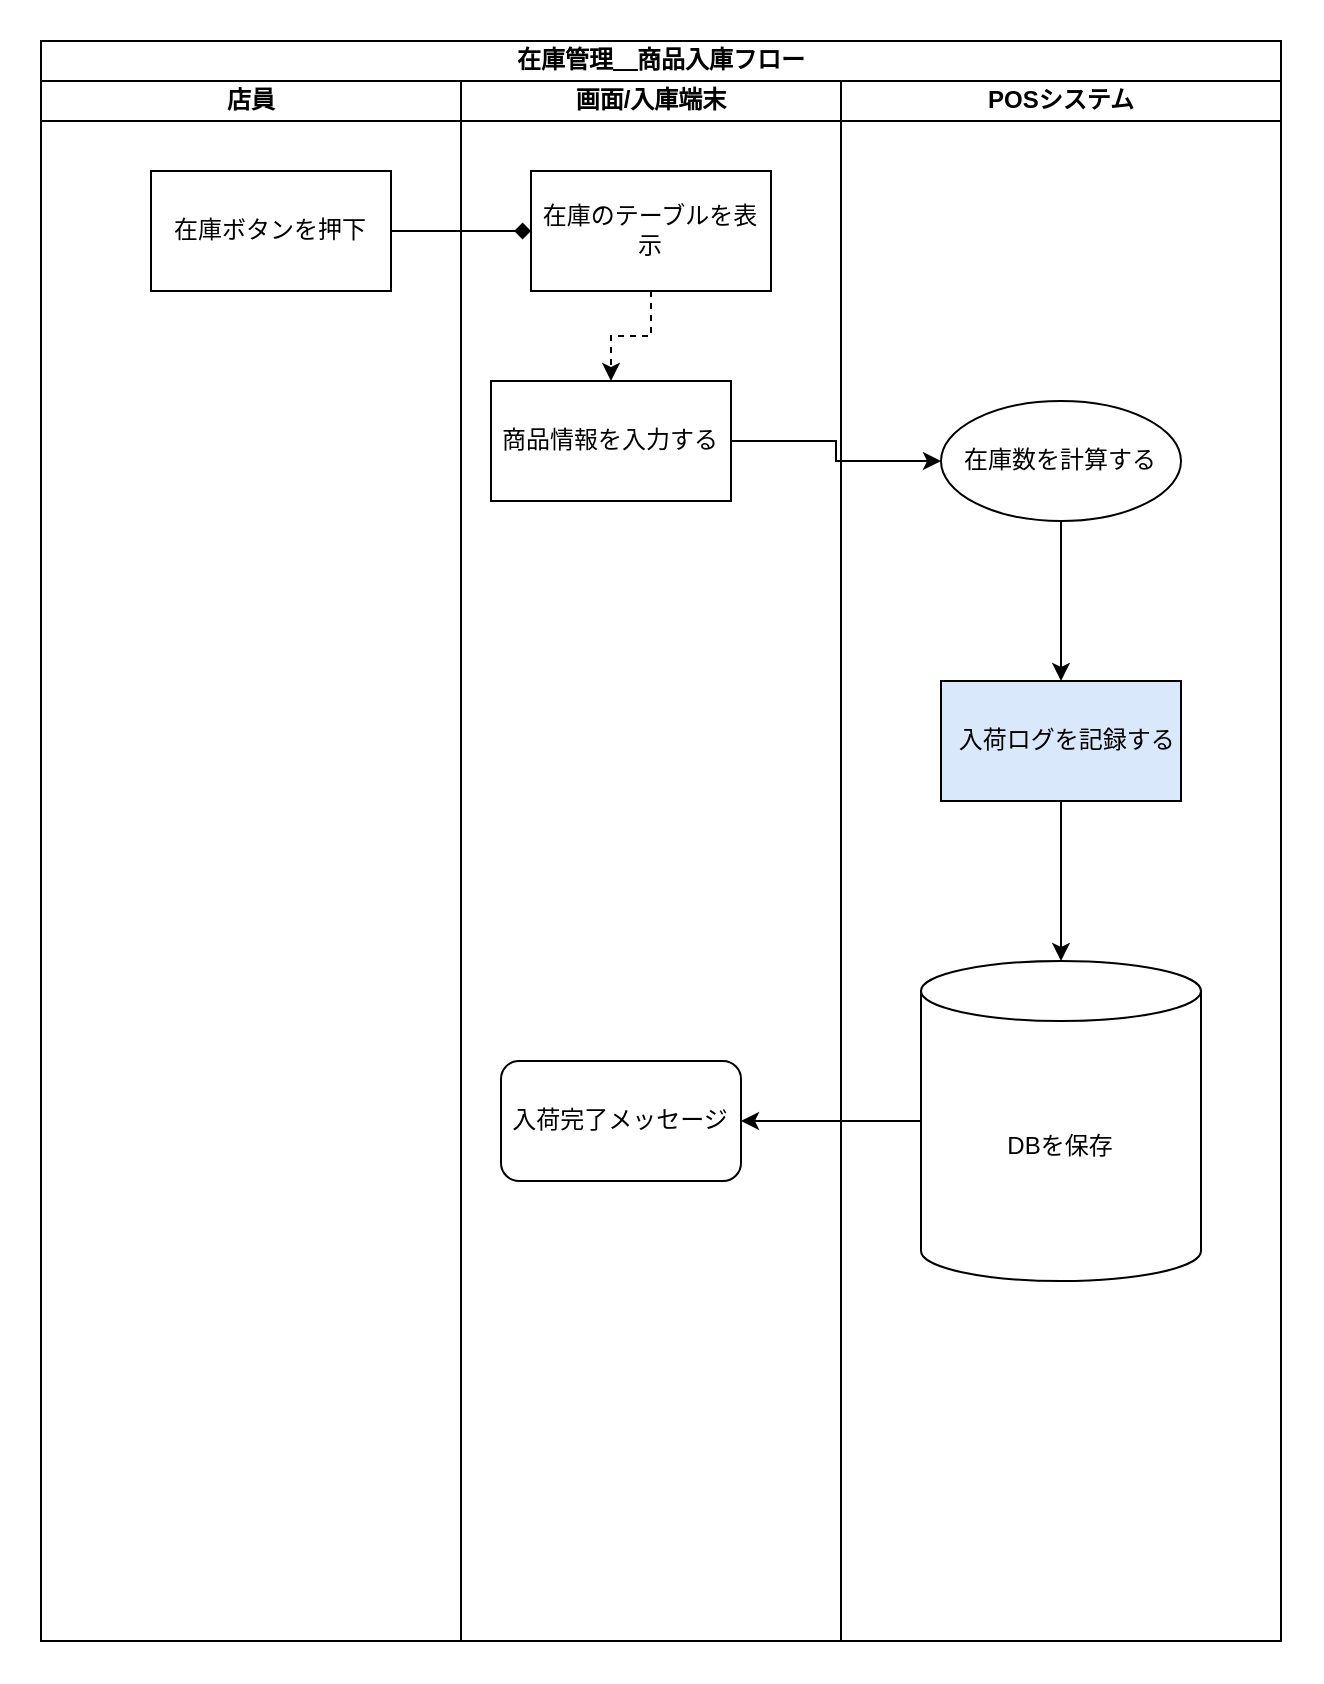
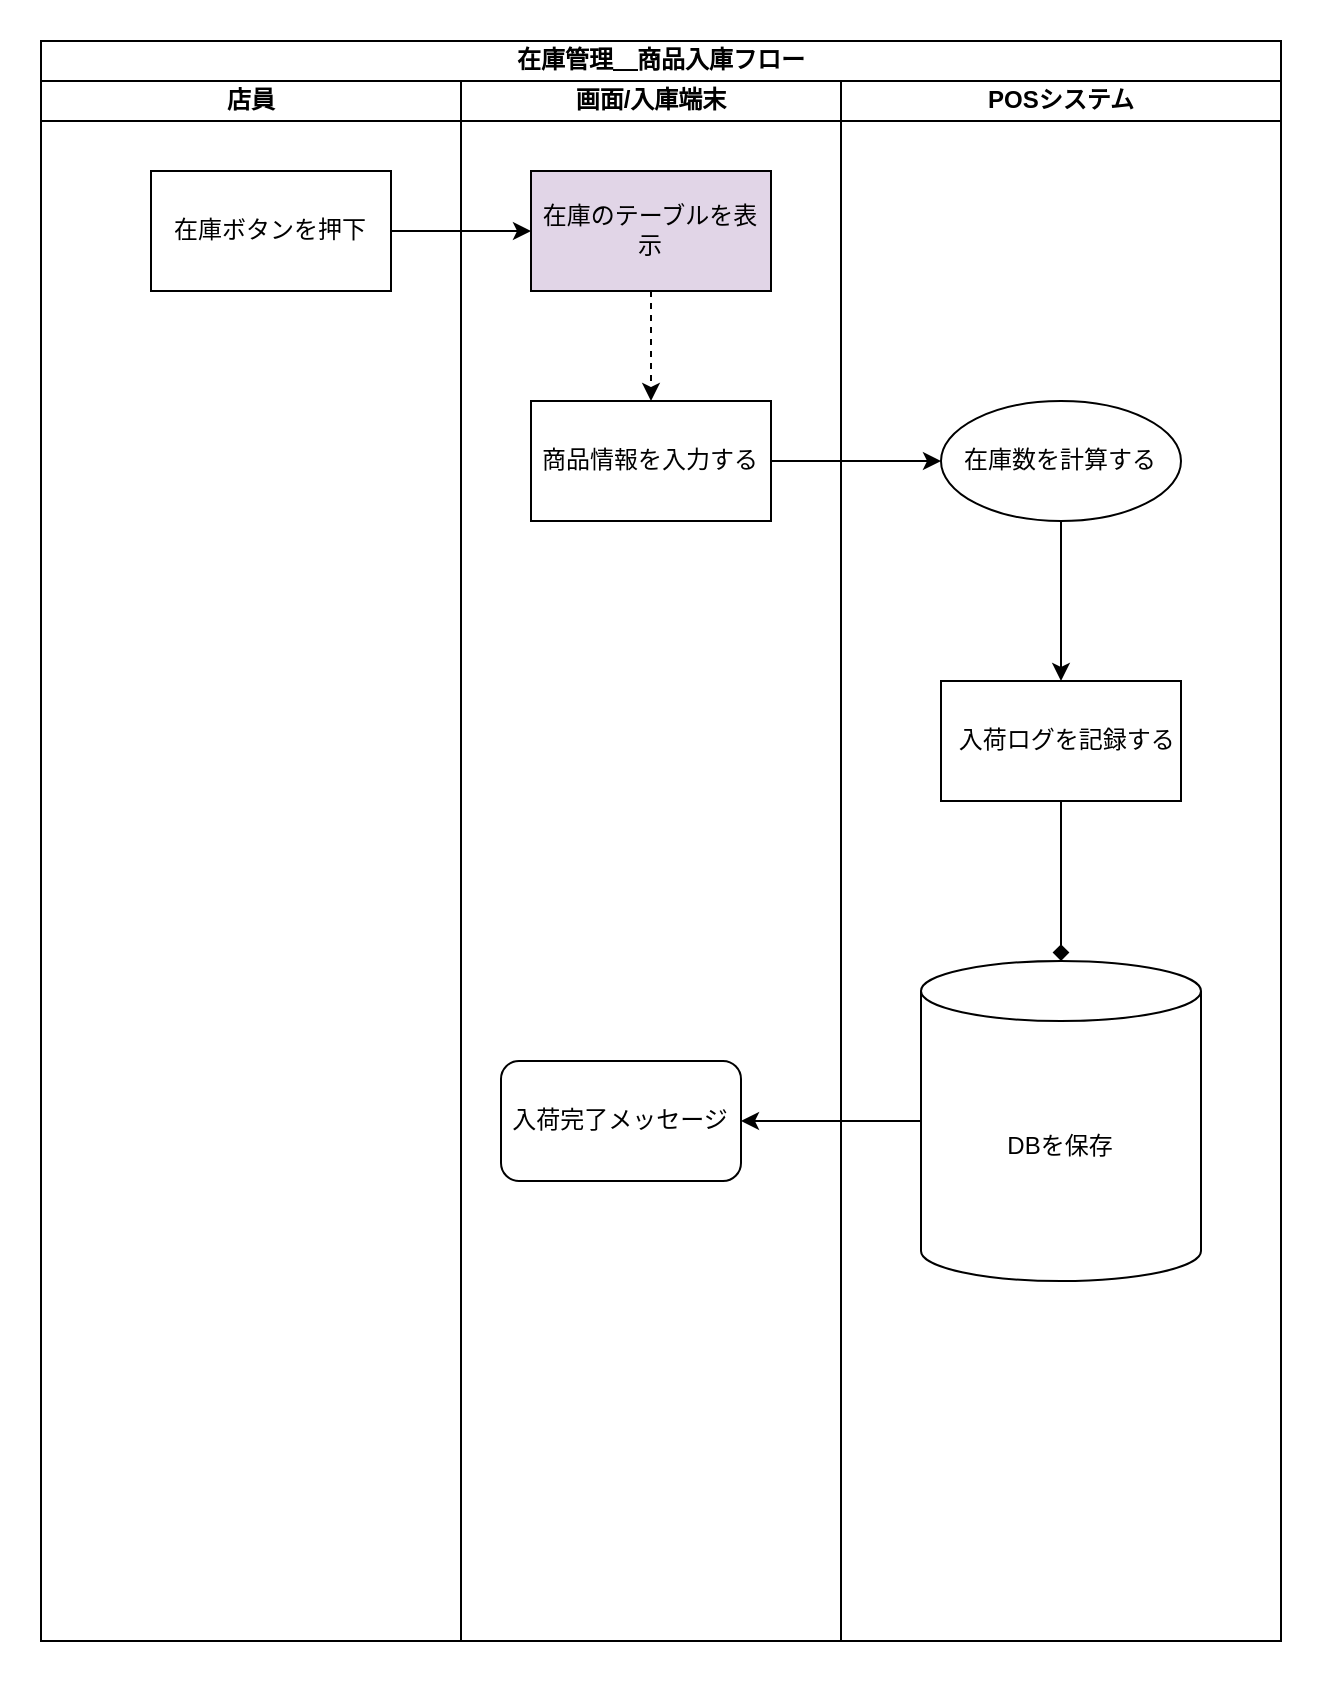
edge "在庫ボタンを押下" -> "在庫のテーブルを表示": arrowhead diamond -> classic
node "在庫のテーブルを表示": fillcolor #ffffff -> #e1d5e7
node "商品情報を入力する": moved (611, 441) -> (651, 461)
node "入荷ログを記録する": fillcolor #dae8fc -> #ffffff
edge "入荷ログを記録する" -> "DBを保存": arrowhead classic -> diamond
